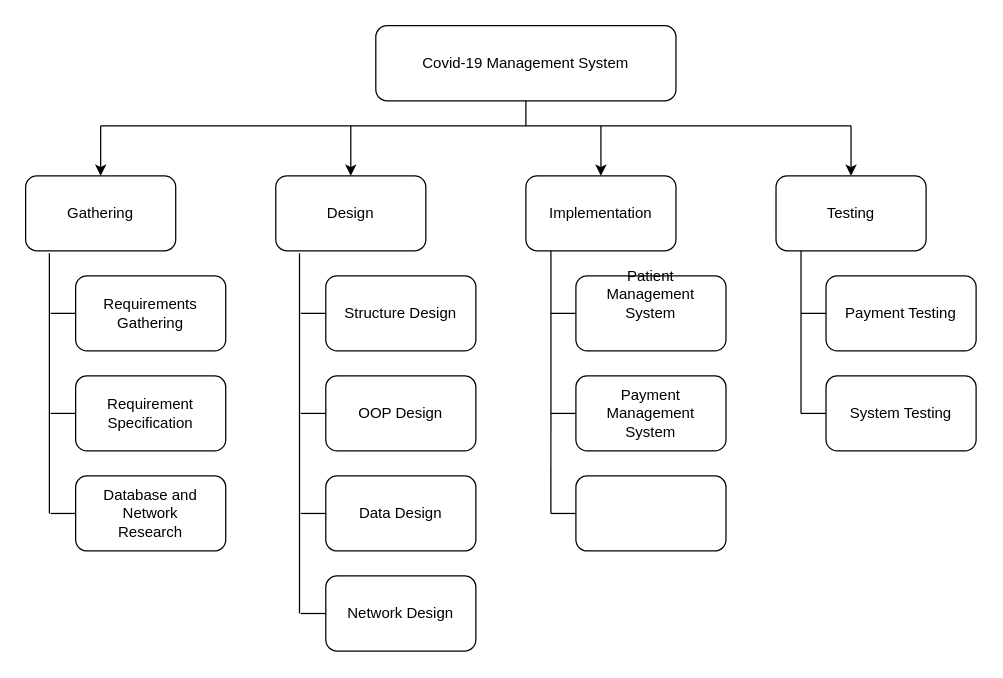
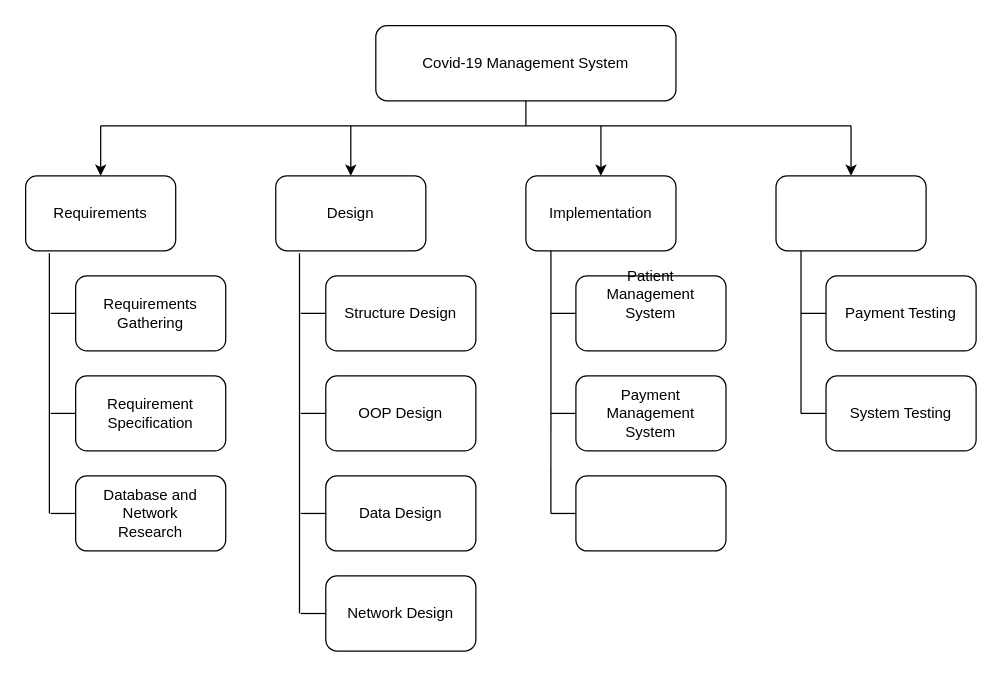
node "Gathering": label "Gathering" -> "Requirements"
node "Testing": removed
